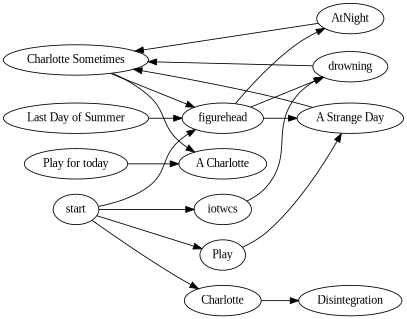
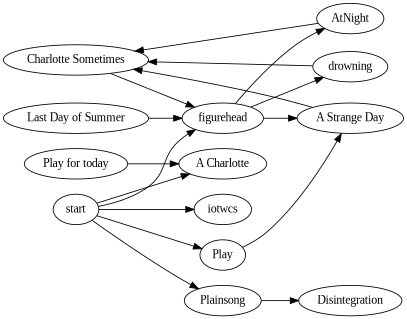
edge "Charlotte Sometimes" -> "A Charlotte": now "start" -> "A Charlotte"
edge "iotwcs" -> "drowning": removed
node "Charlotte": label "Charlotte" -> "Plainsong"
